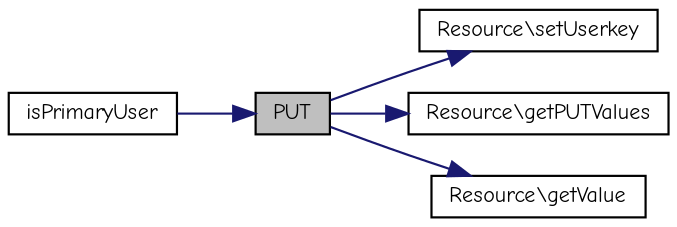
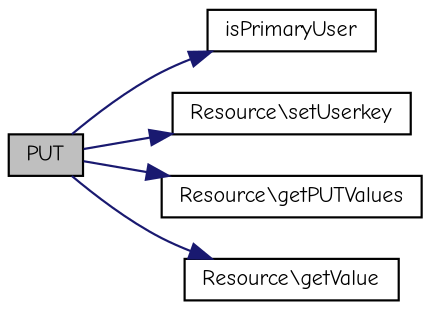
edge "isPrimaryUser" -> "PUT": reversed
